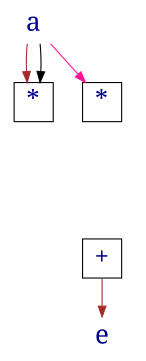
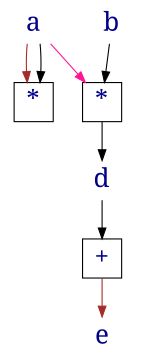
node "b": added
node "d": added
